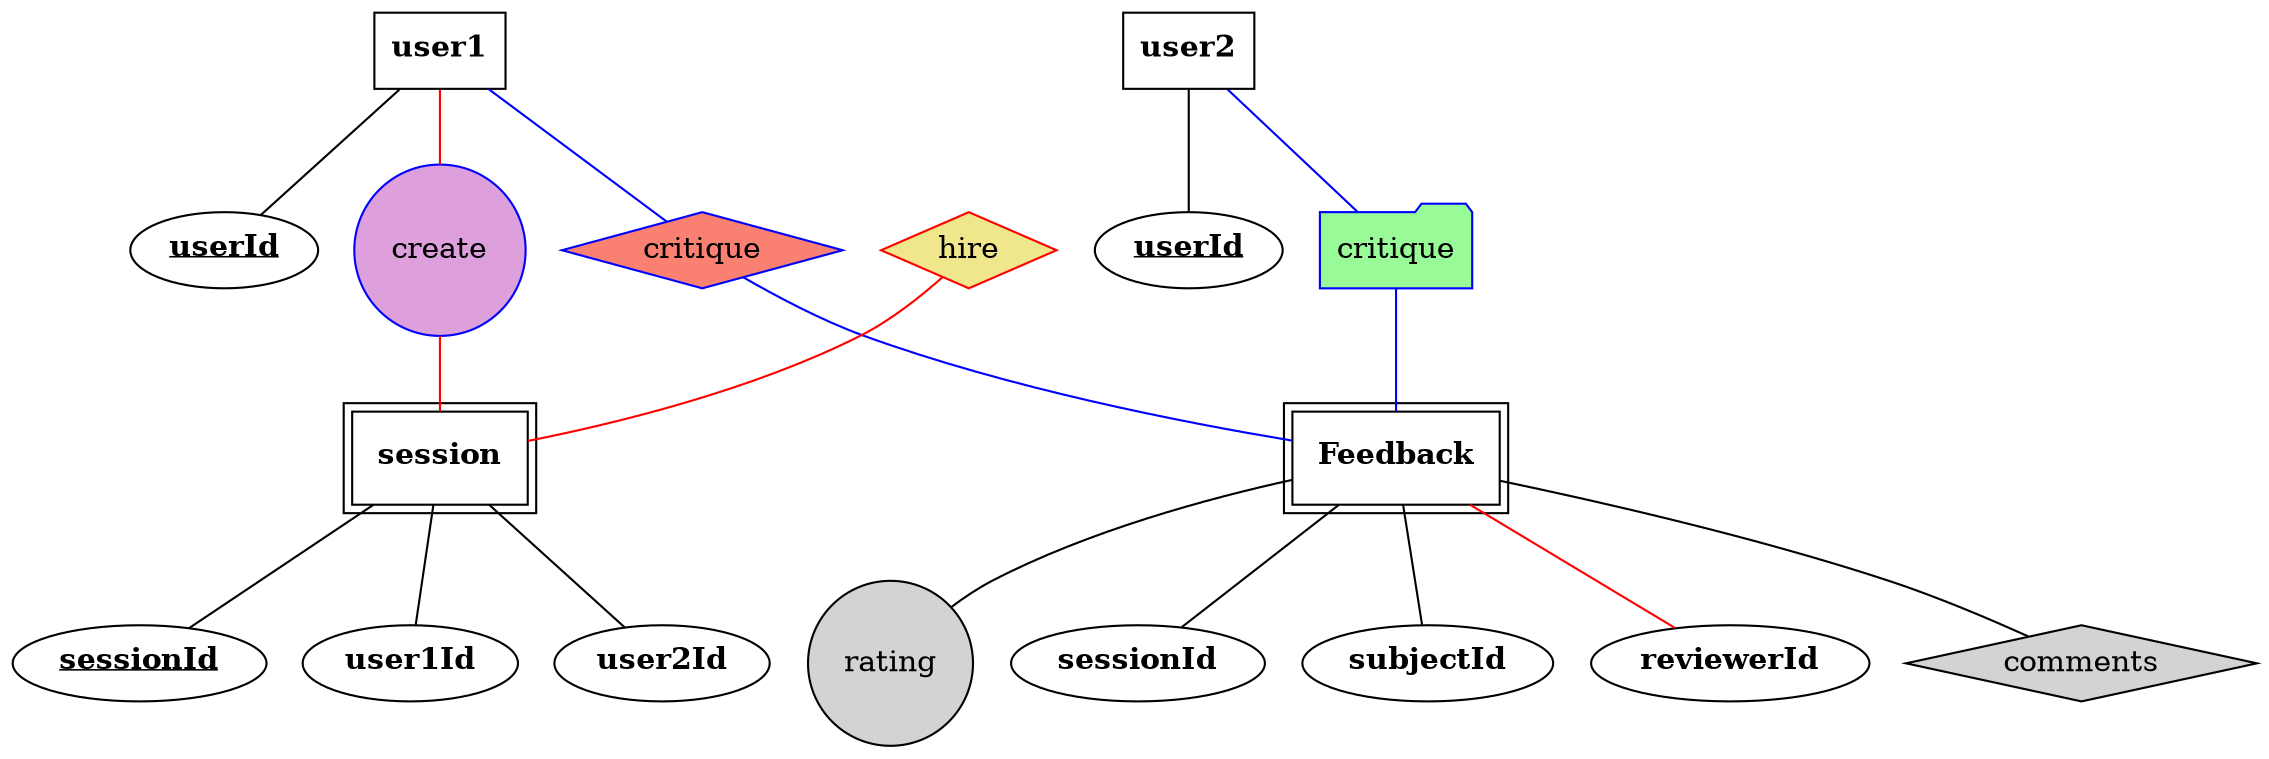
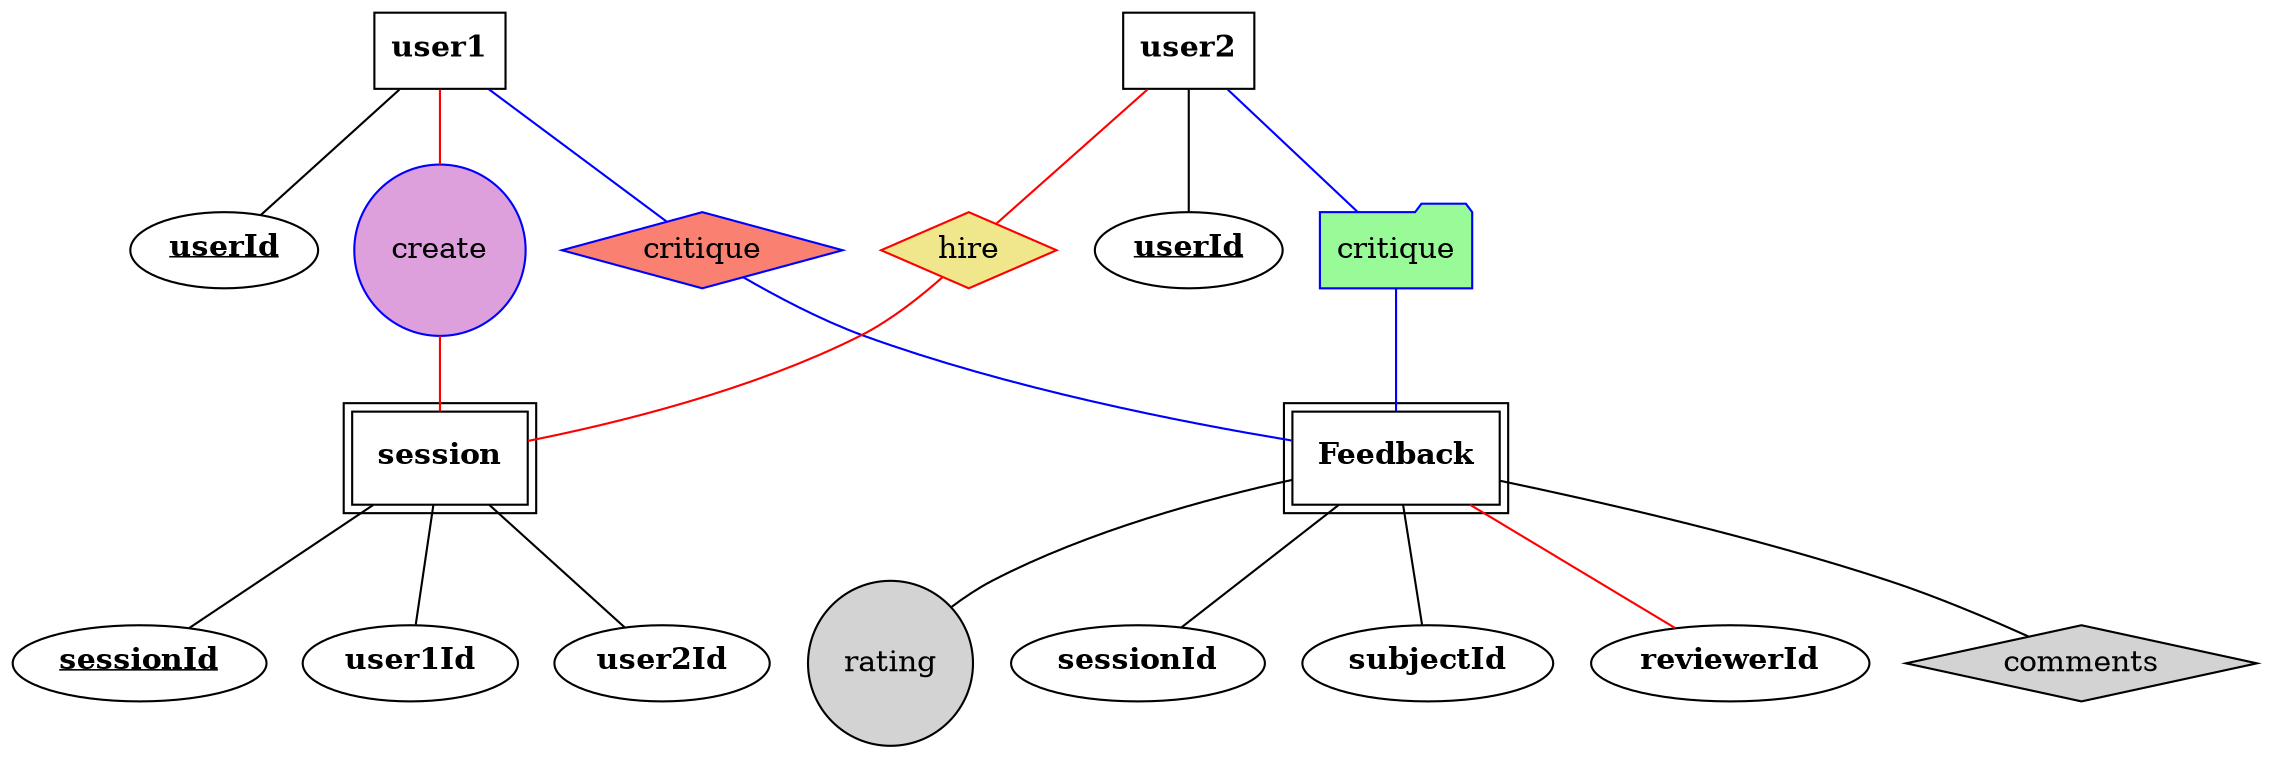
edge "user2" -- "hire": added
